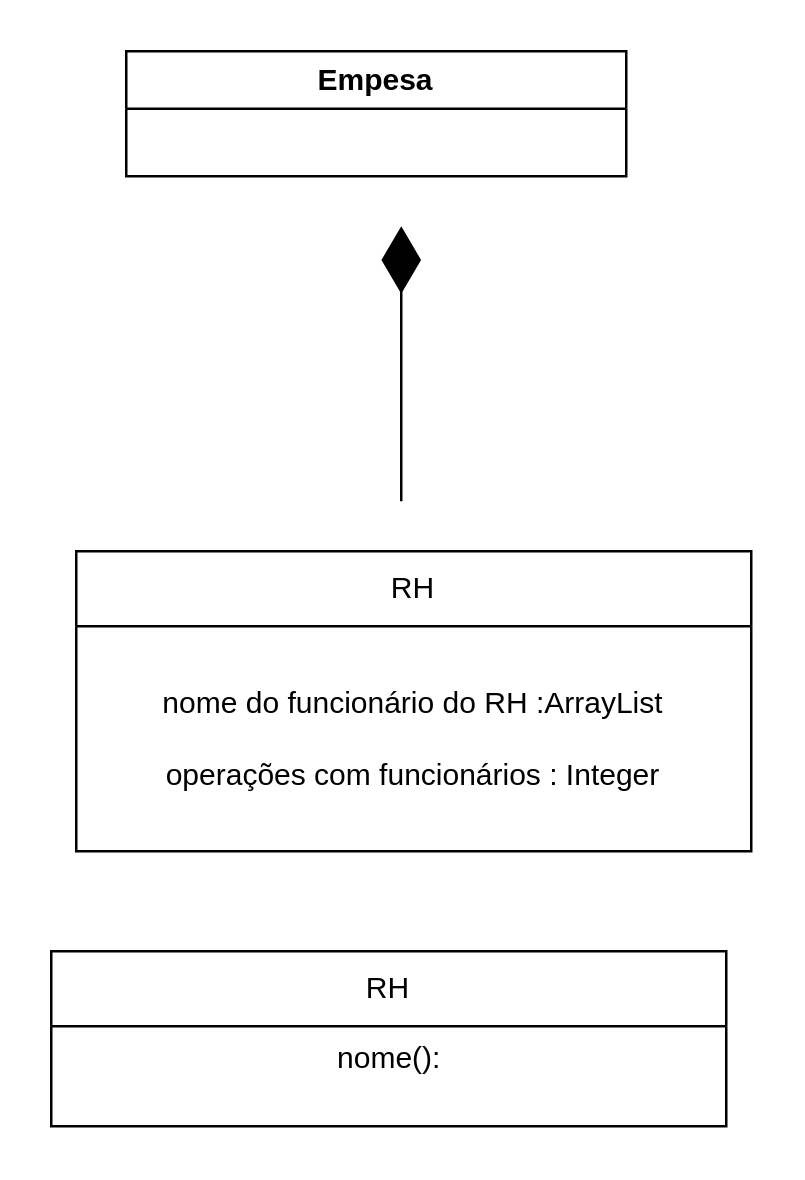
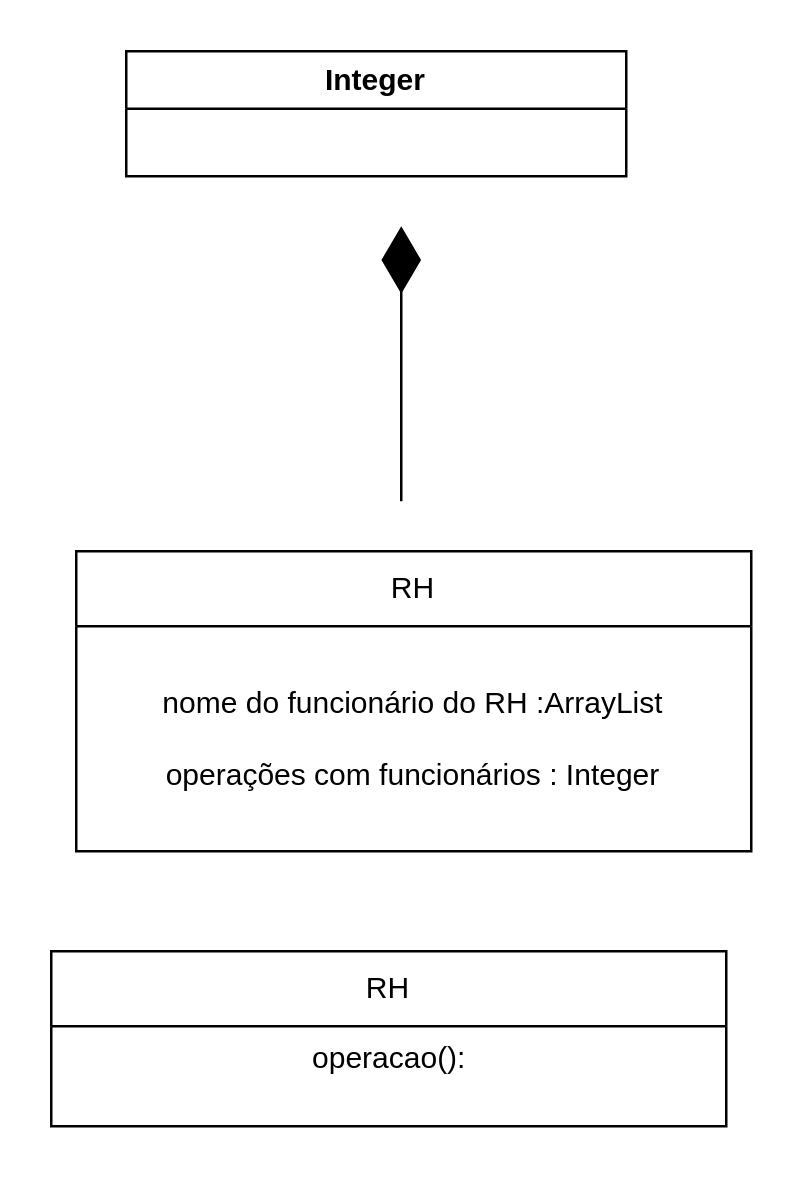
node "Empesa": label "Empesa" -> "Integer"
node "nome():": label "nome():" -> "operacao():"
